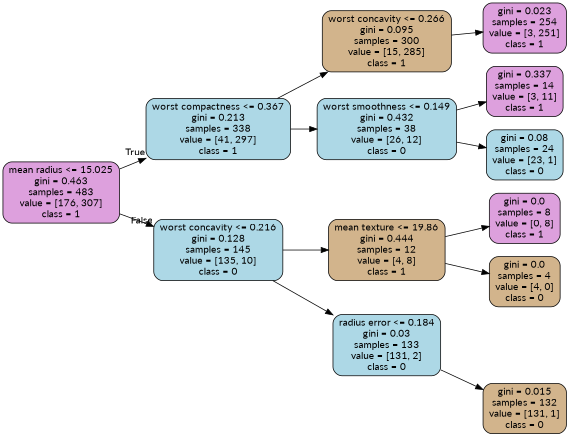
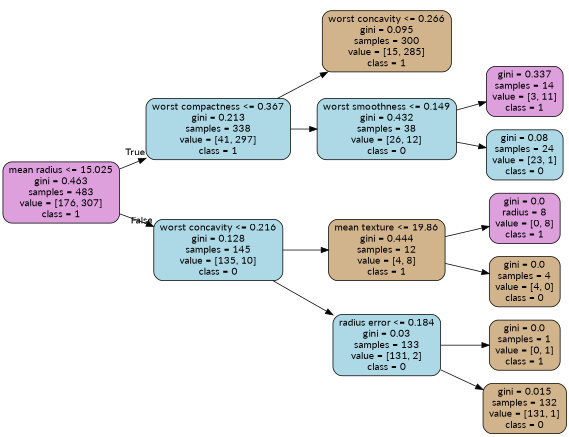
node "gini = 0.023 samples = 254 value = [3, 251] class = 1": removed
node "gini = 0.0 samples = 8 value = [0, 8] class = 1": label "gini = 0.0 samples = 8 value = [0, 8] class = 1" -> "gini = 0.0 radius = 8 value = [0, 8] class = 1"
node "gini = 0.0 samples = 1 value = [0, 1] class = 1": added
